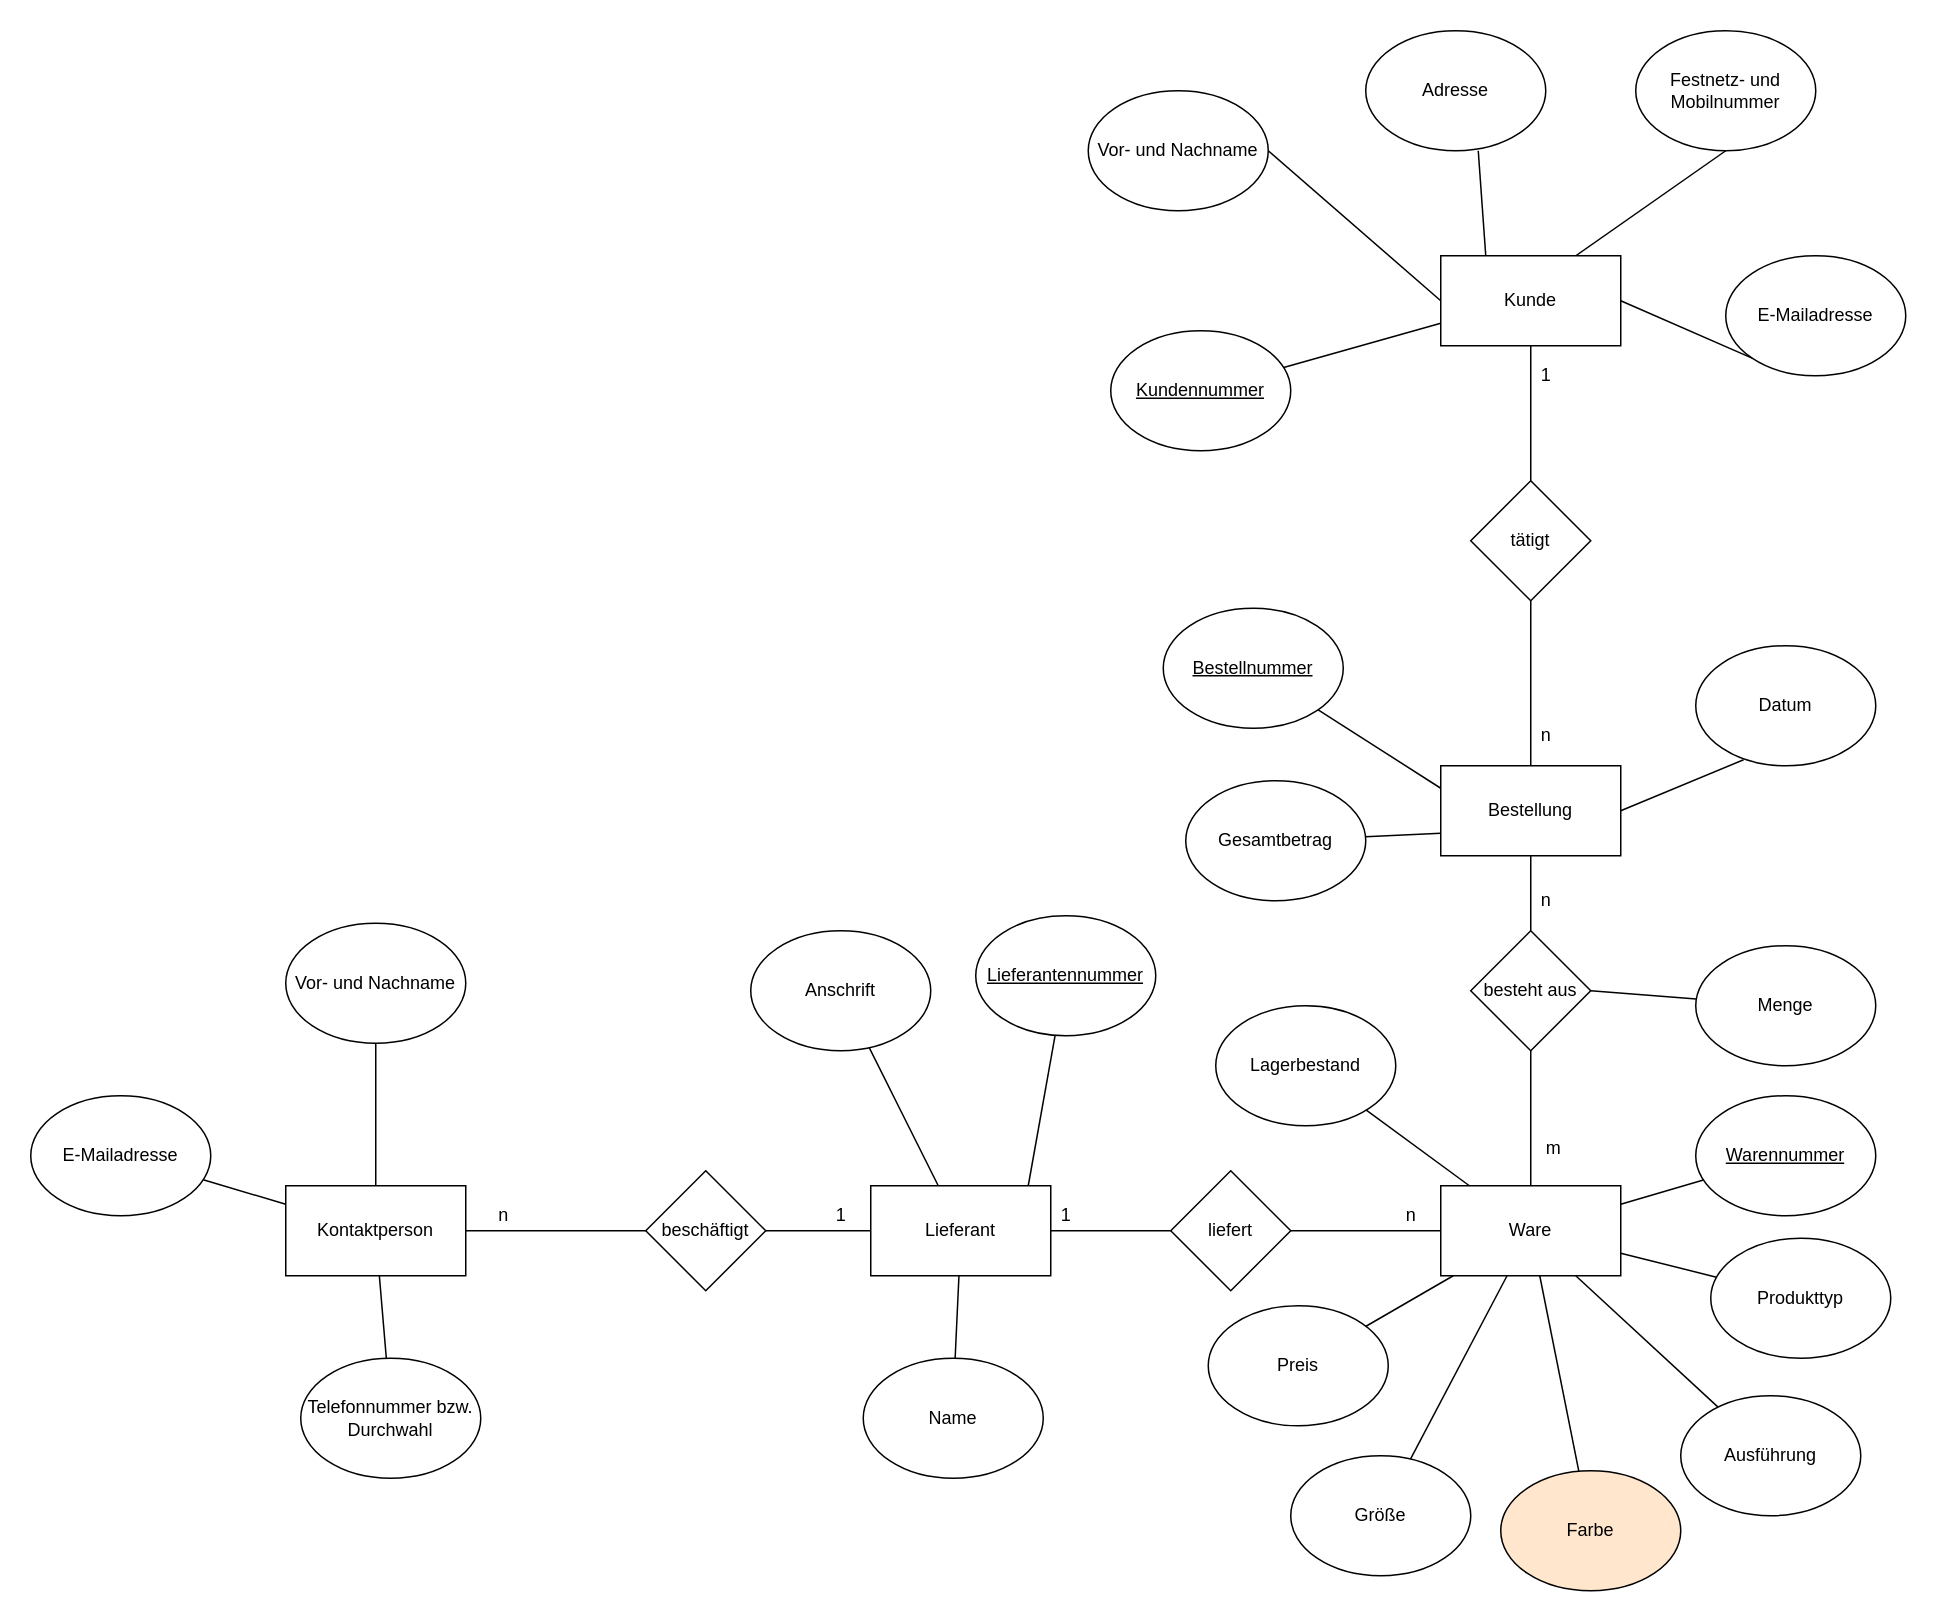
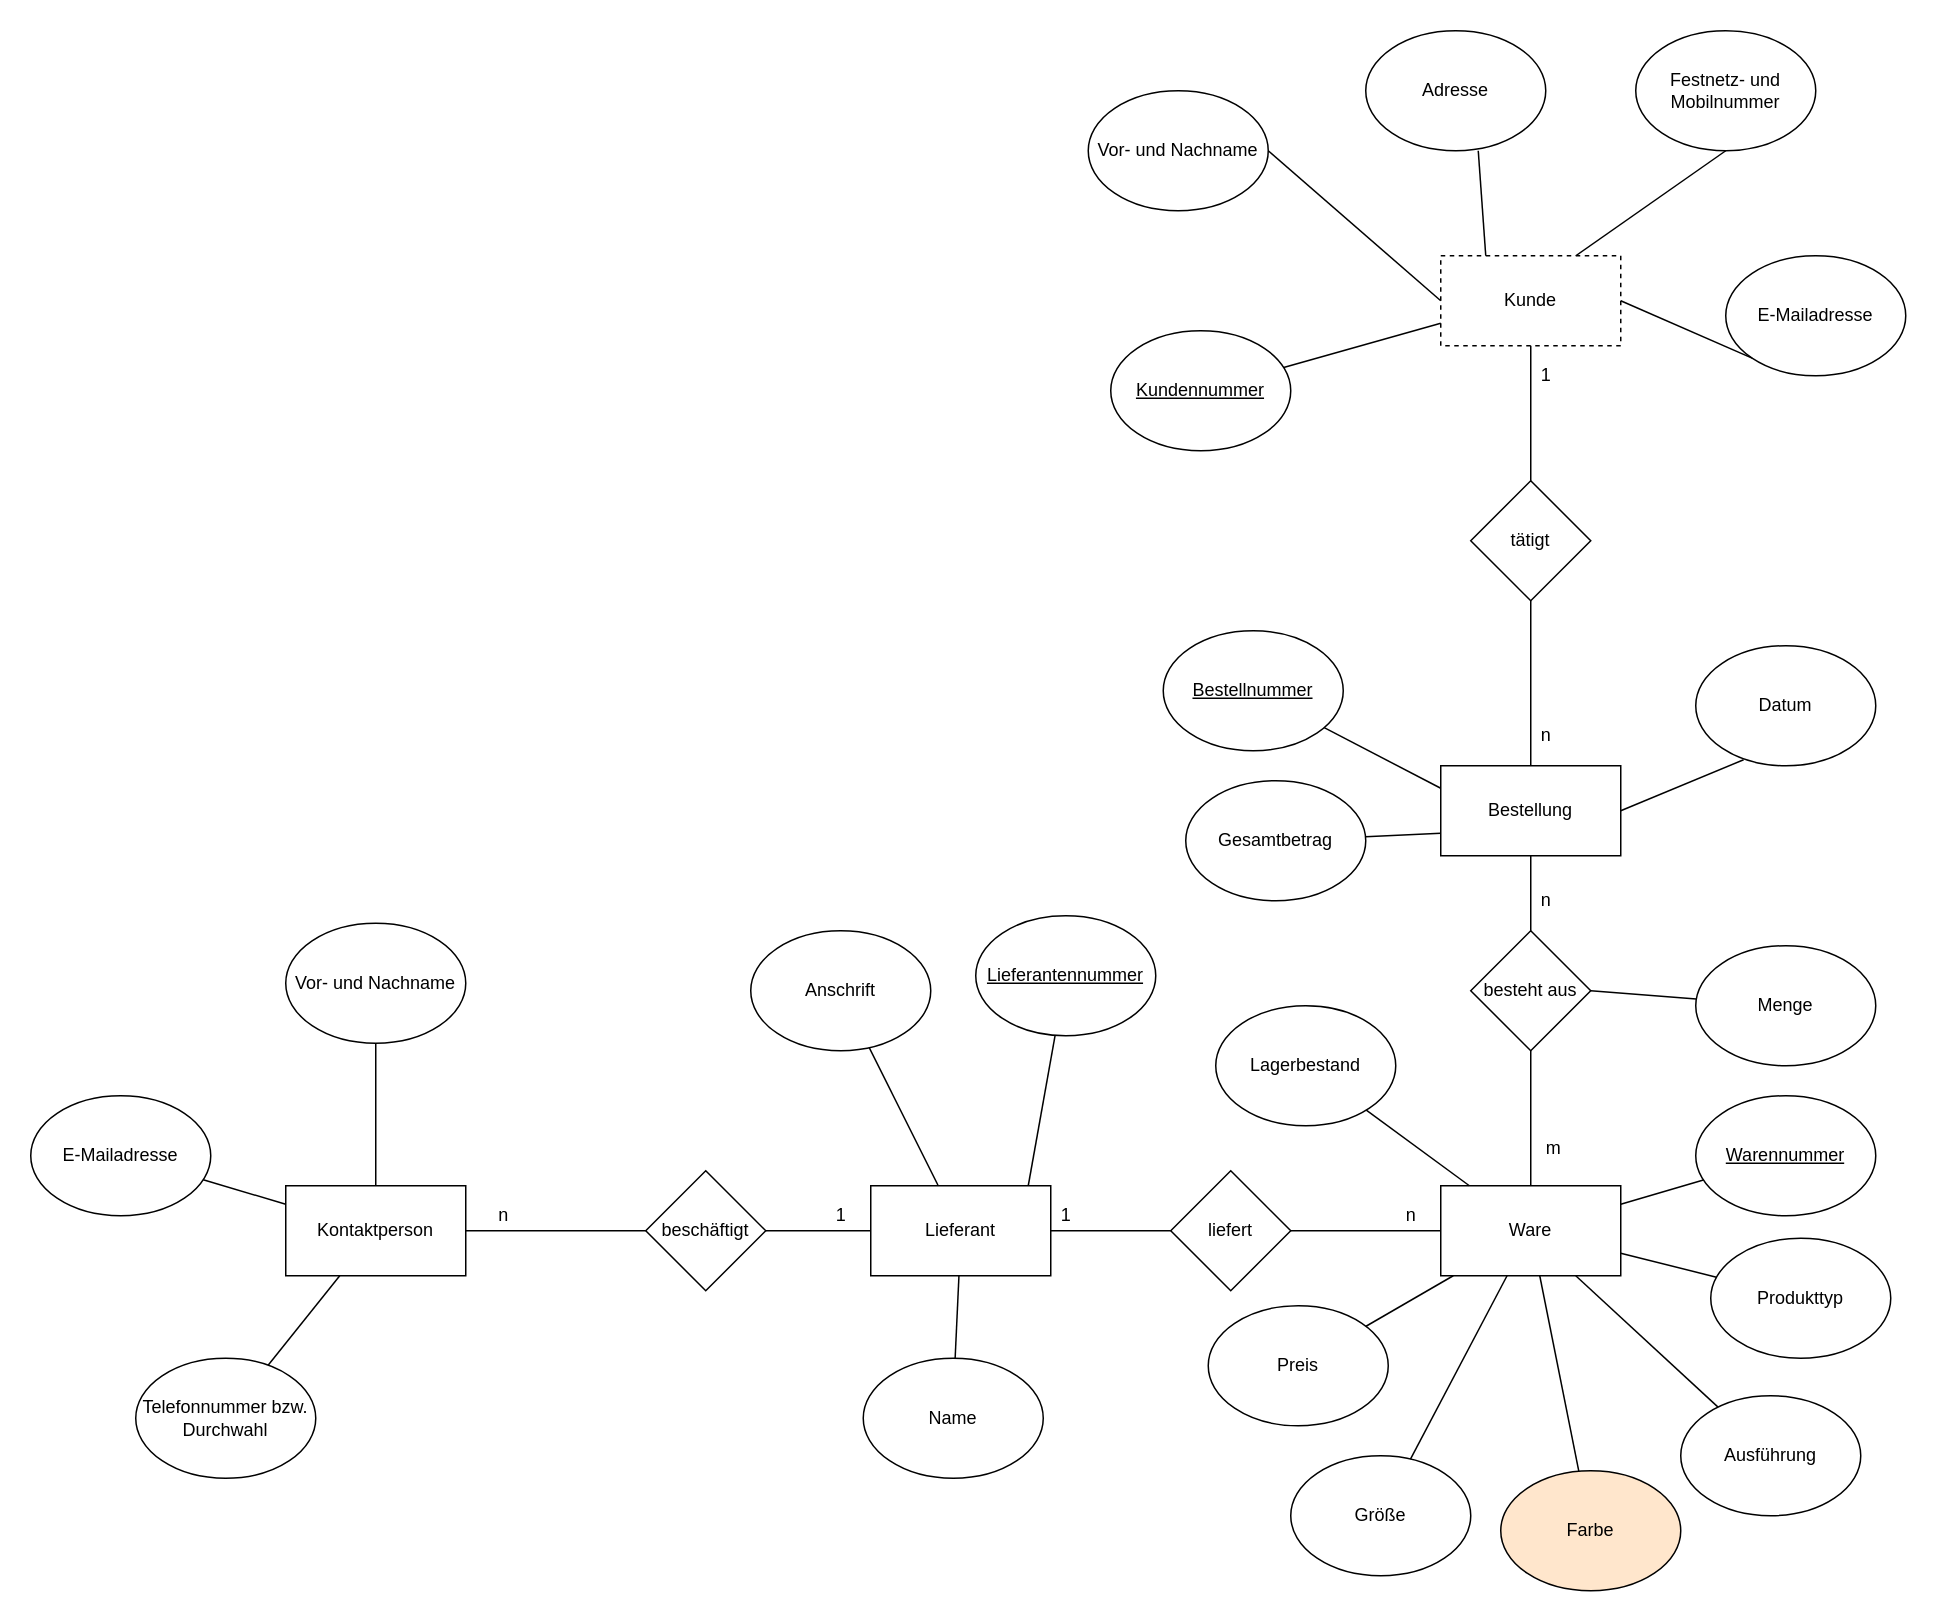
node "Kunde": style solid -> dashed
node "Bestellnummer": moved (1253, 668) -> (1253, 691)
node "Telefonnummer bzw. Durchwahl": moved (391, 1418) -> (226, 1418)
